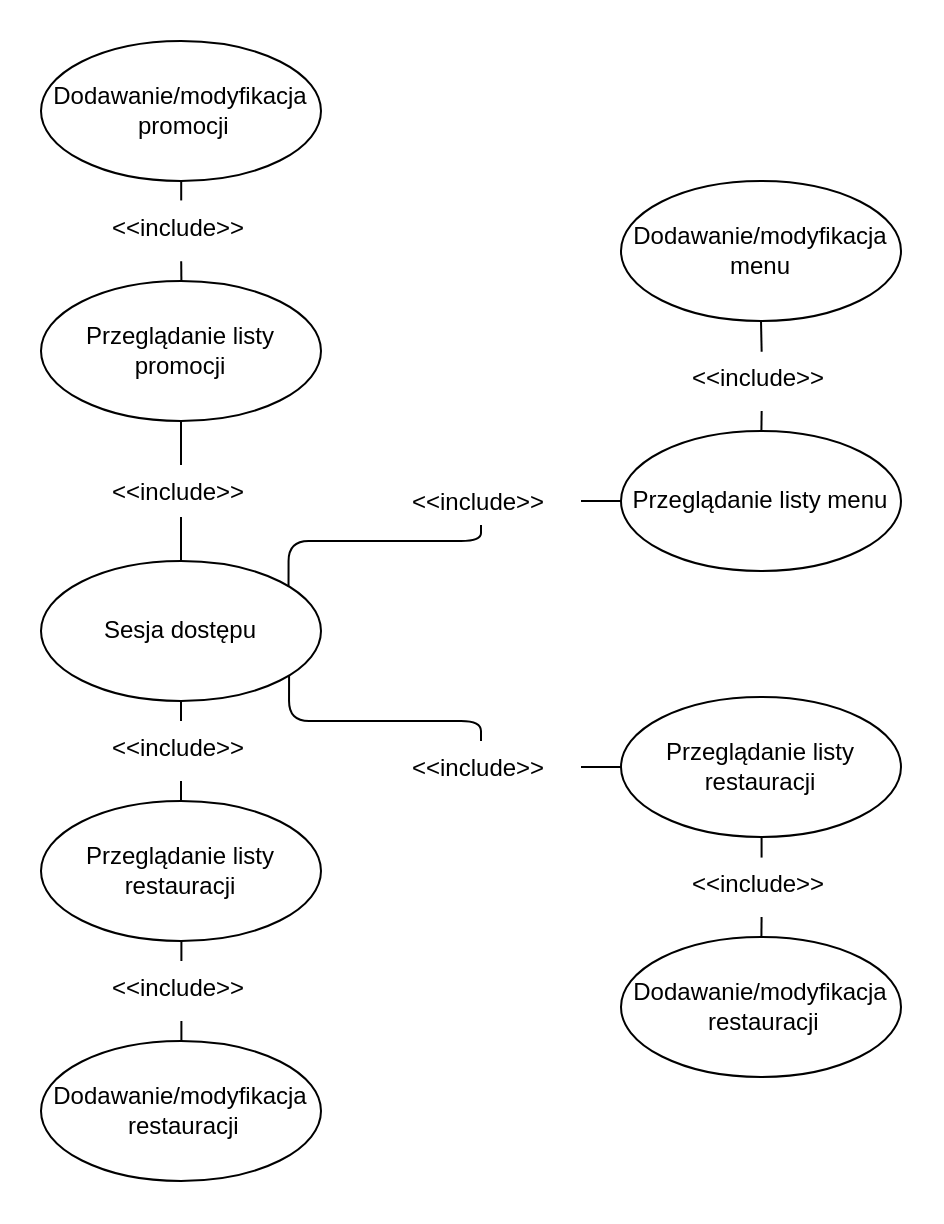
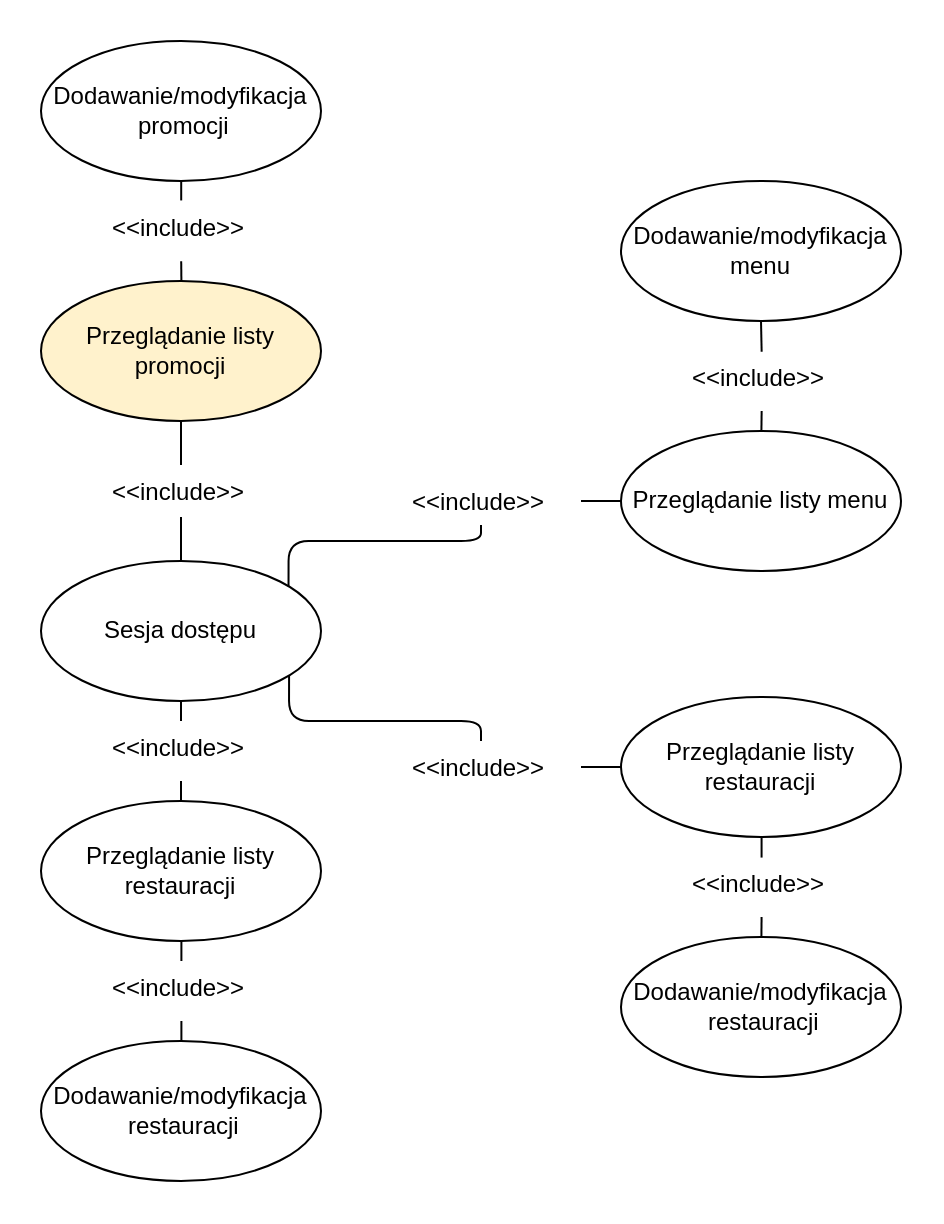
node "Przeglądanie listy promocji": fillcolor #ffffff -> #fff2cc
